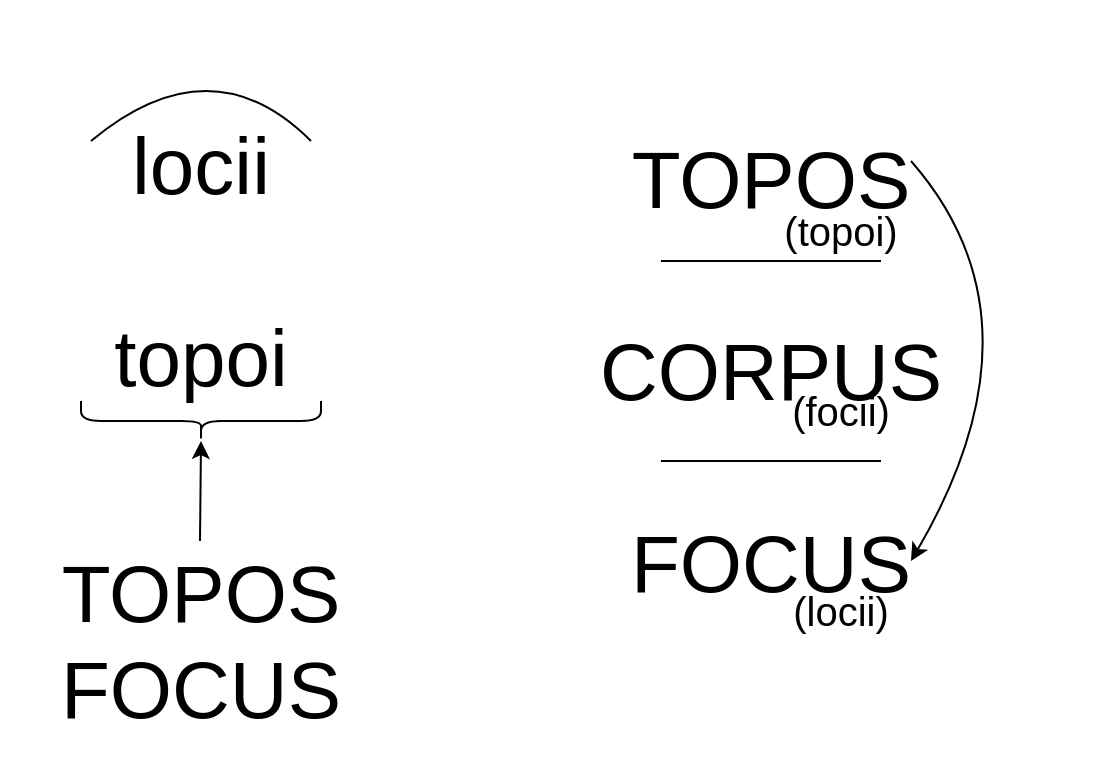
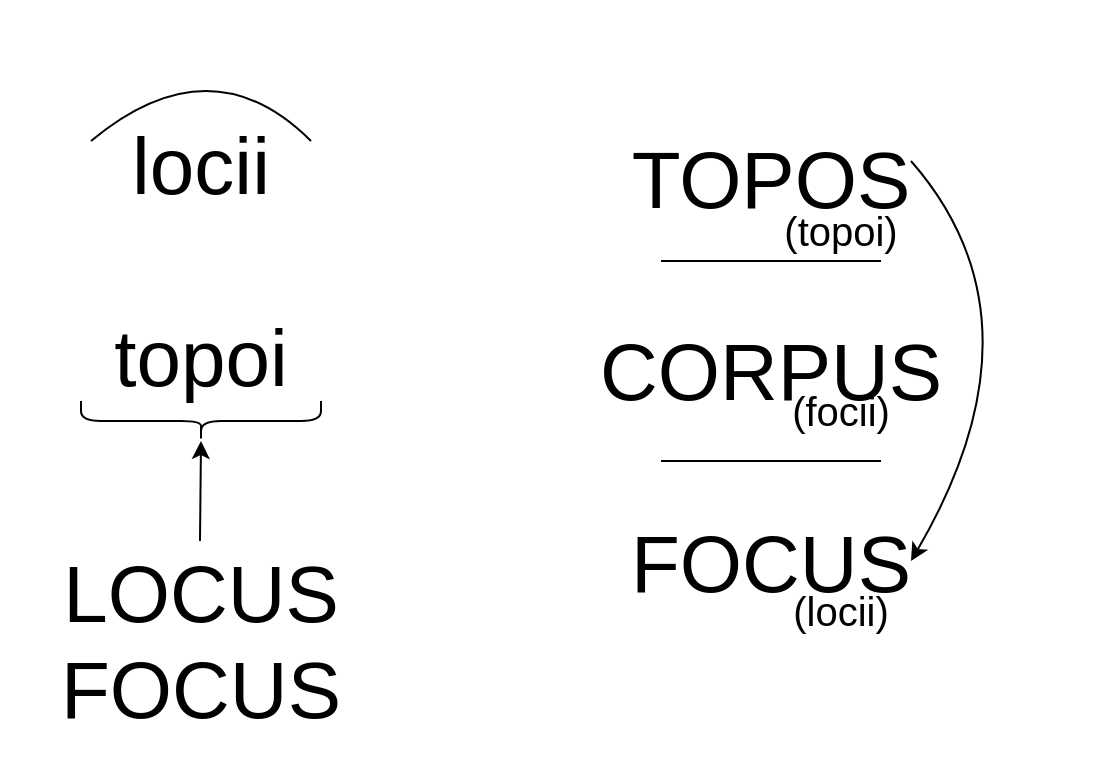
node "TOPOS FOCUS": label "TOPOS FOCUS" -> "LOCUS FOCUS"
